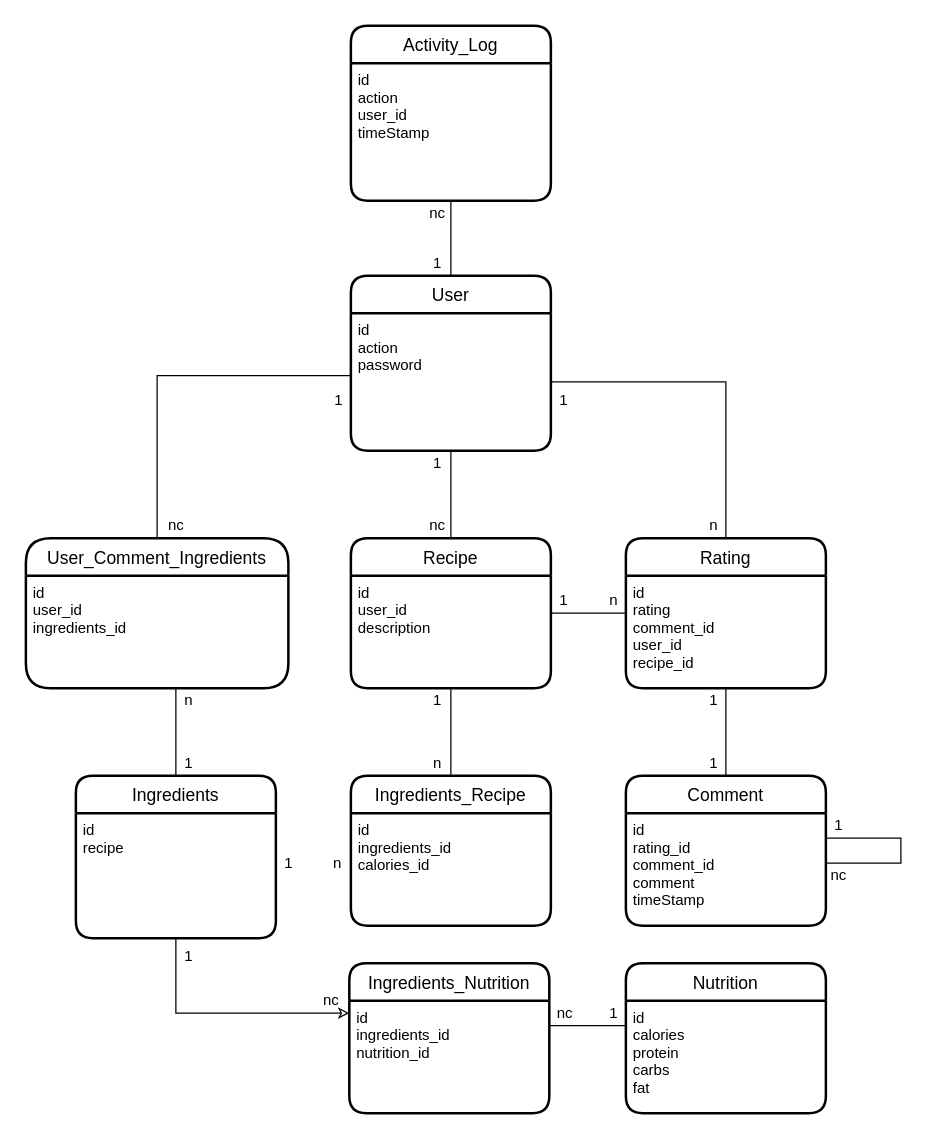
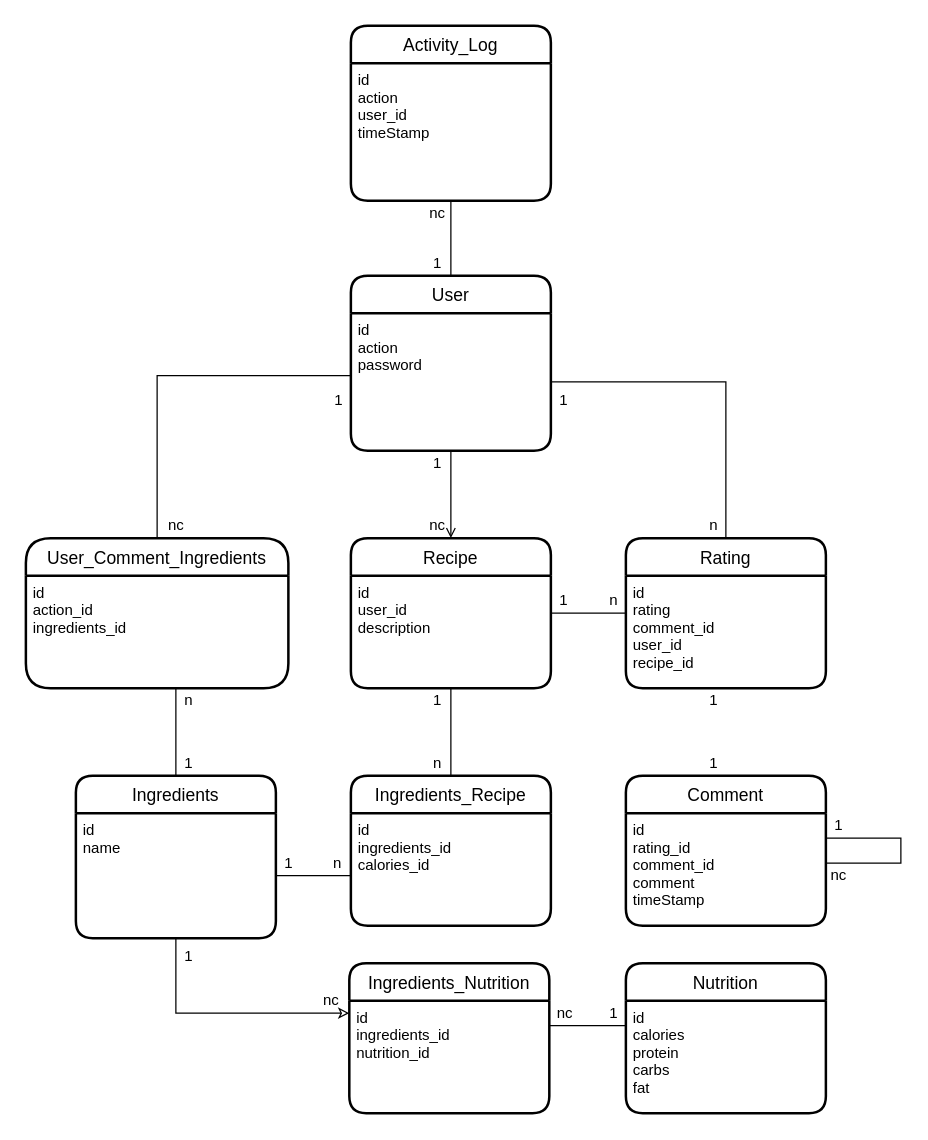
edge "User" -- "Recipe": arrowhead none -> open
node "id user_id ingredients_id": label "id user_id ingredients_id" -> "id action_id ingredients_id"
edge "id rating comment_id user_id recipe_id" -- "Comment": removed
node "id recipe": label "id recipe" -> "id name"
edge "Ingredients" -- "id ingredients_id calories_id": added
